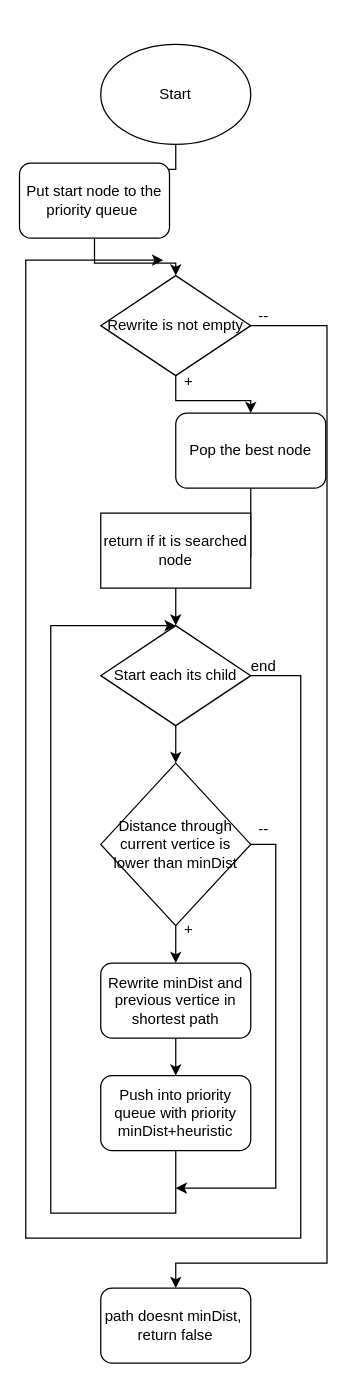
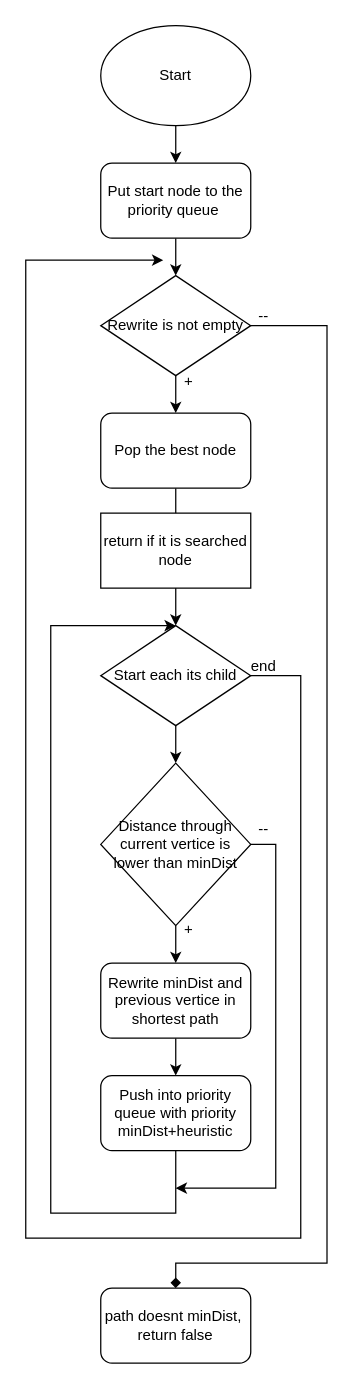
node "Start": moved (176, 94) -> (176, 76)
node "Put start node to the priority queue": moved (94, 201) -> (176, 201)
node "Pop the best node": moved (251, 451) -> (176, 451)
edge "Rewrite is not empty" -> "path doesnt minDist, return false": arrowhead classic -> diamond
